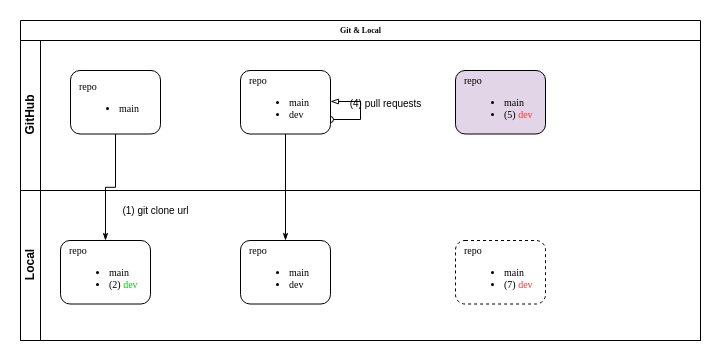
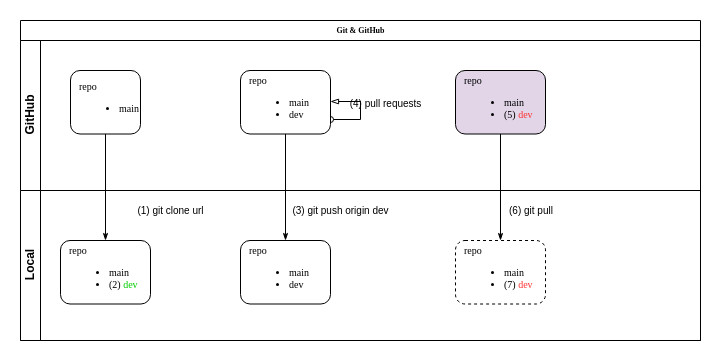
node "Git & Local": label "Git & Local" -> "Git & GitHub"
node "repomain": size 90x64 -> 70x64
edge "repo main (5) dev" -> "repomain (7) dev": added
node "(1) git clone url": moved (156, 211) -> (171, 211)
node "(3) git push origin dev": added
node "(6) git pull": added
